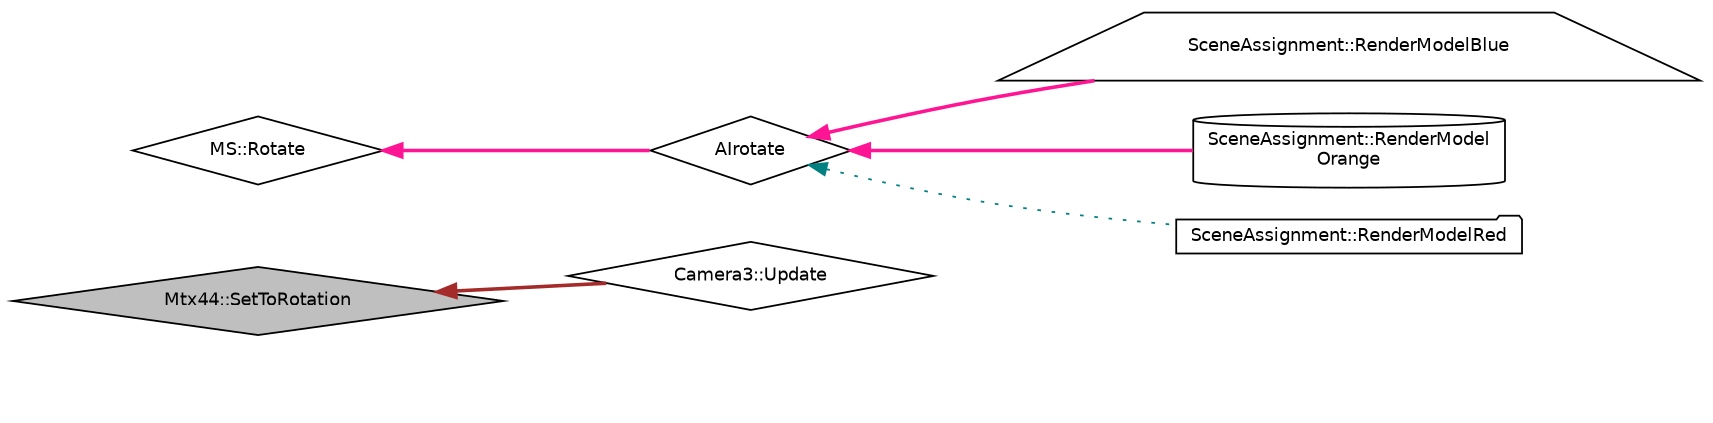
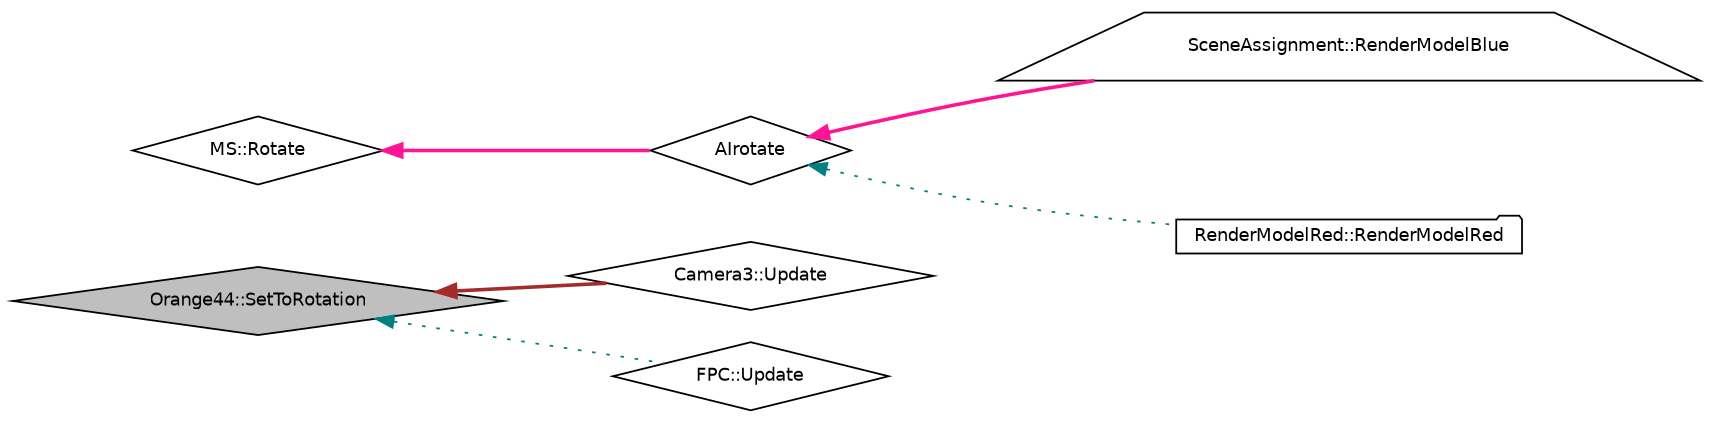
node "SceneAssignment::RenderModel Orange": removed
node "SceneAssignment::RenderModelRed": label "SceneAssignment::RenderModelRed" -> "RenderModelRed::RenderModelRed"
node "Mtx44::SetToRotation": label "Mtx44::SetToRotation" -> "Orange44::SetToRotation"
node "FPC::Update": added
